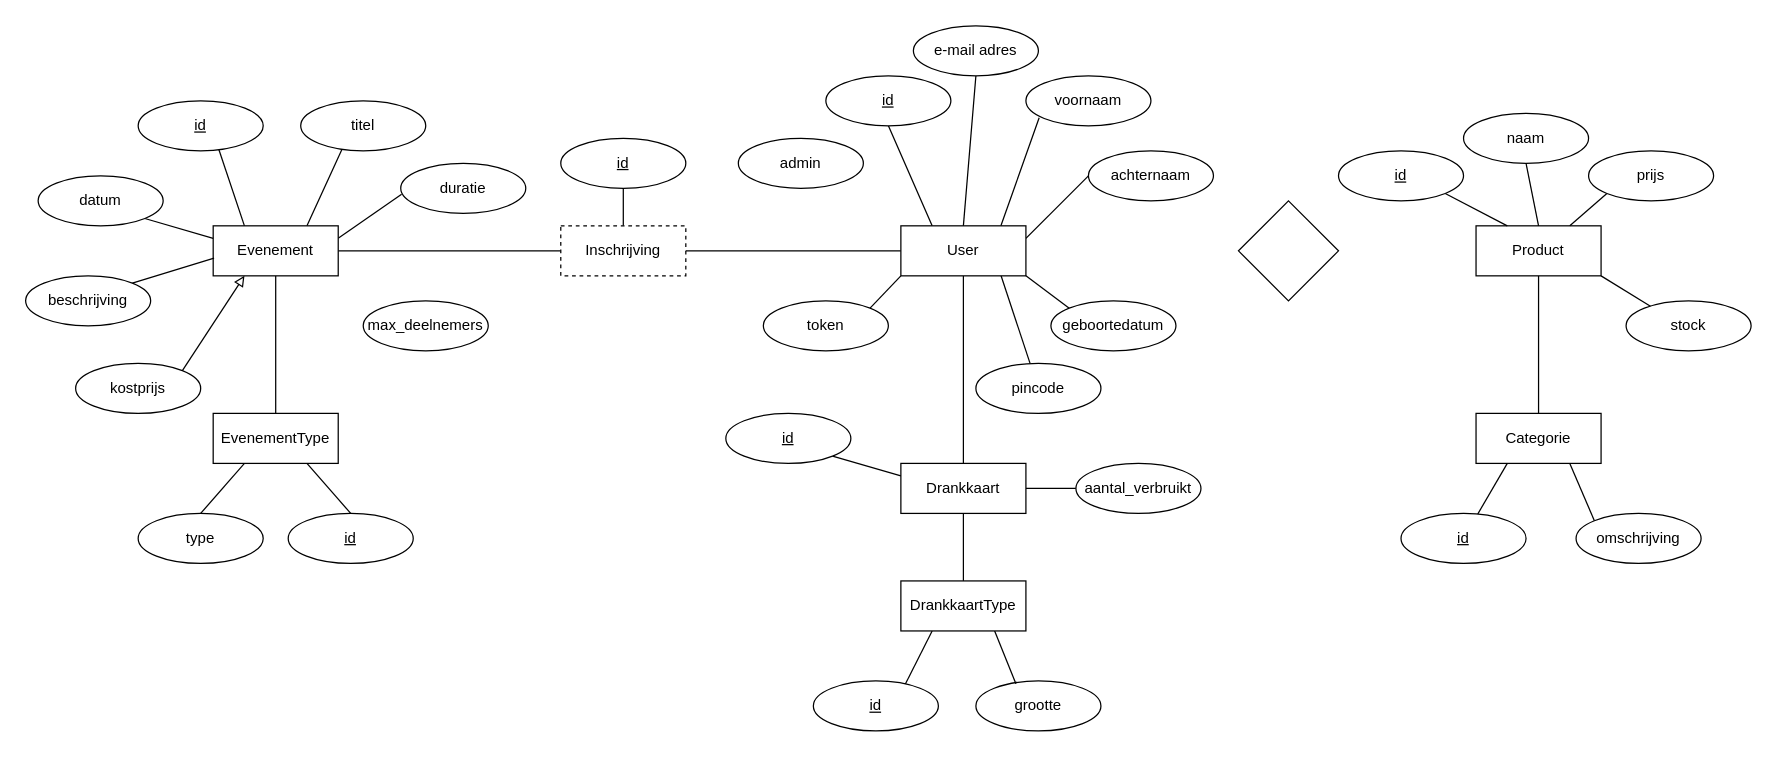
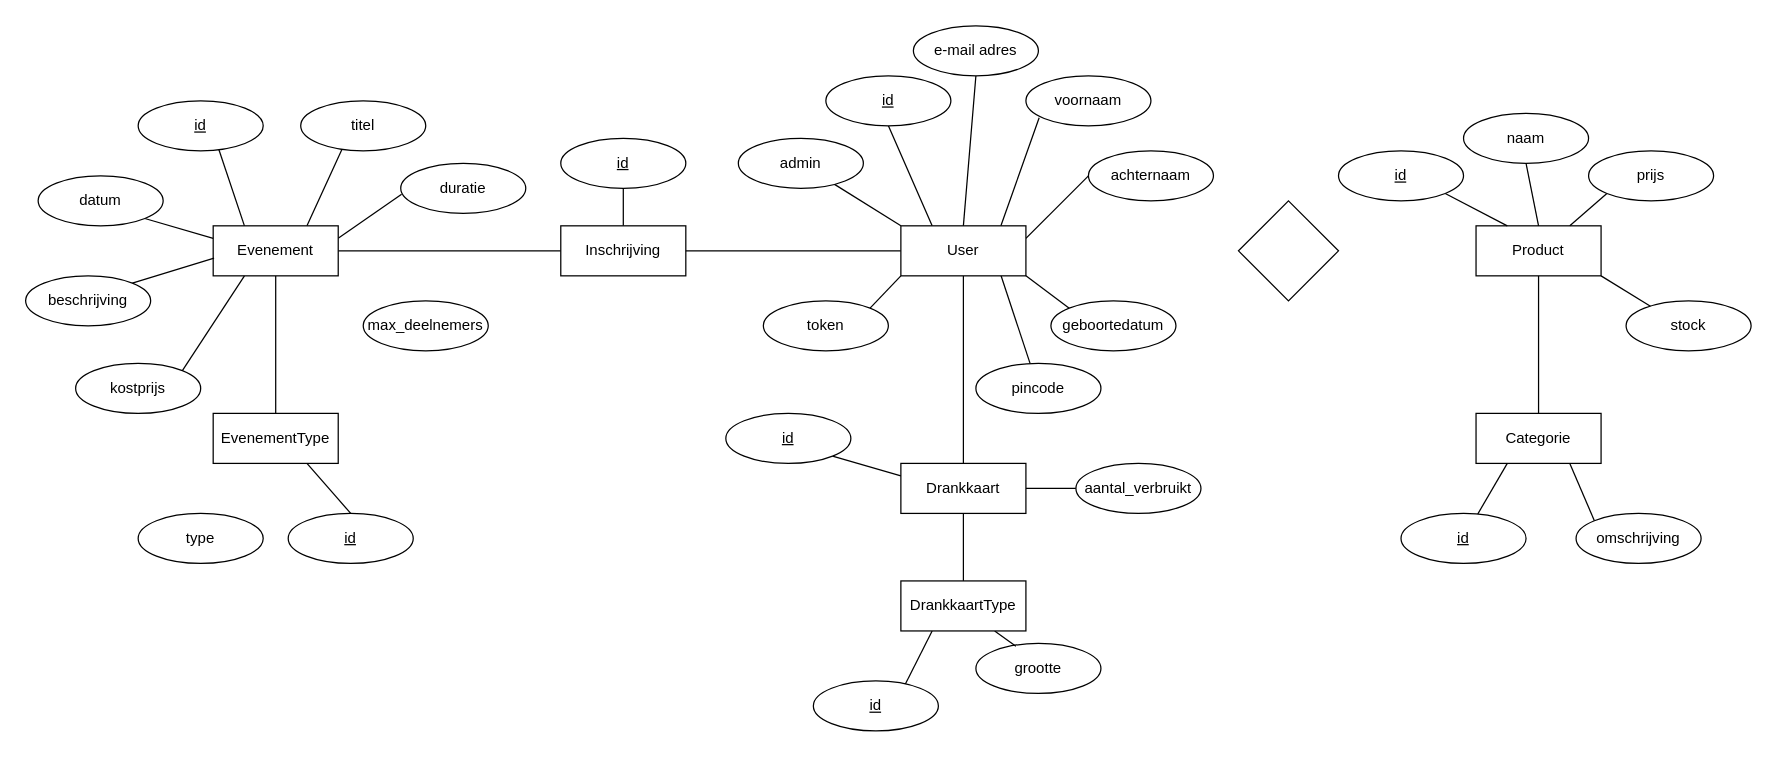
edge "admin" -- "User": added
node "Inschrijving": style dashed -> solid
edge "kostprijs" -> "Evenement": arrowhead block -> none
edge "EvenementType" -- "type": removed
node "grootte": moved (1038, 706) -> (1038, 668)
